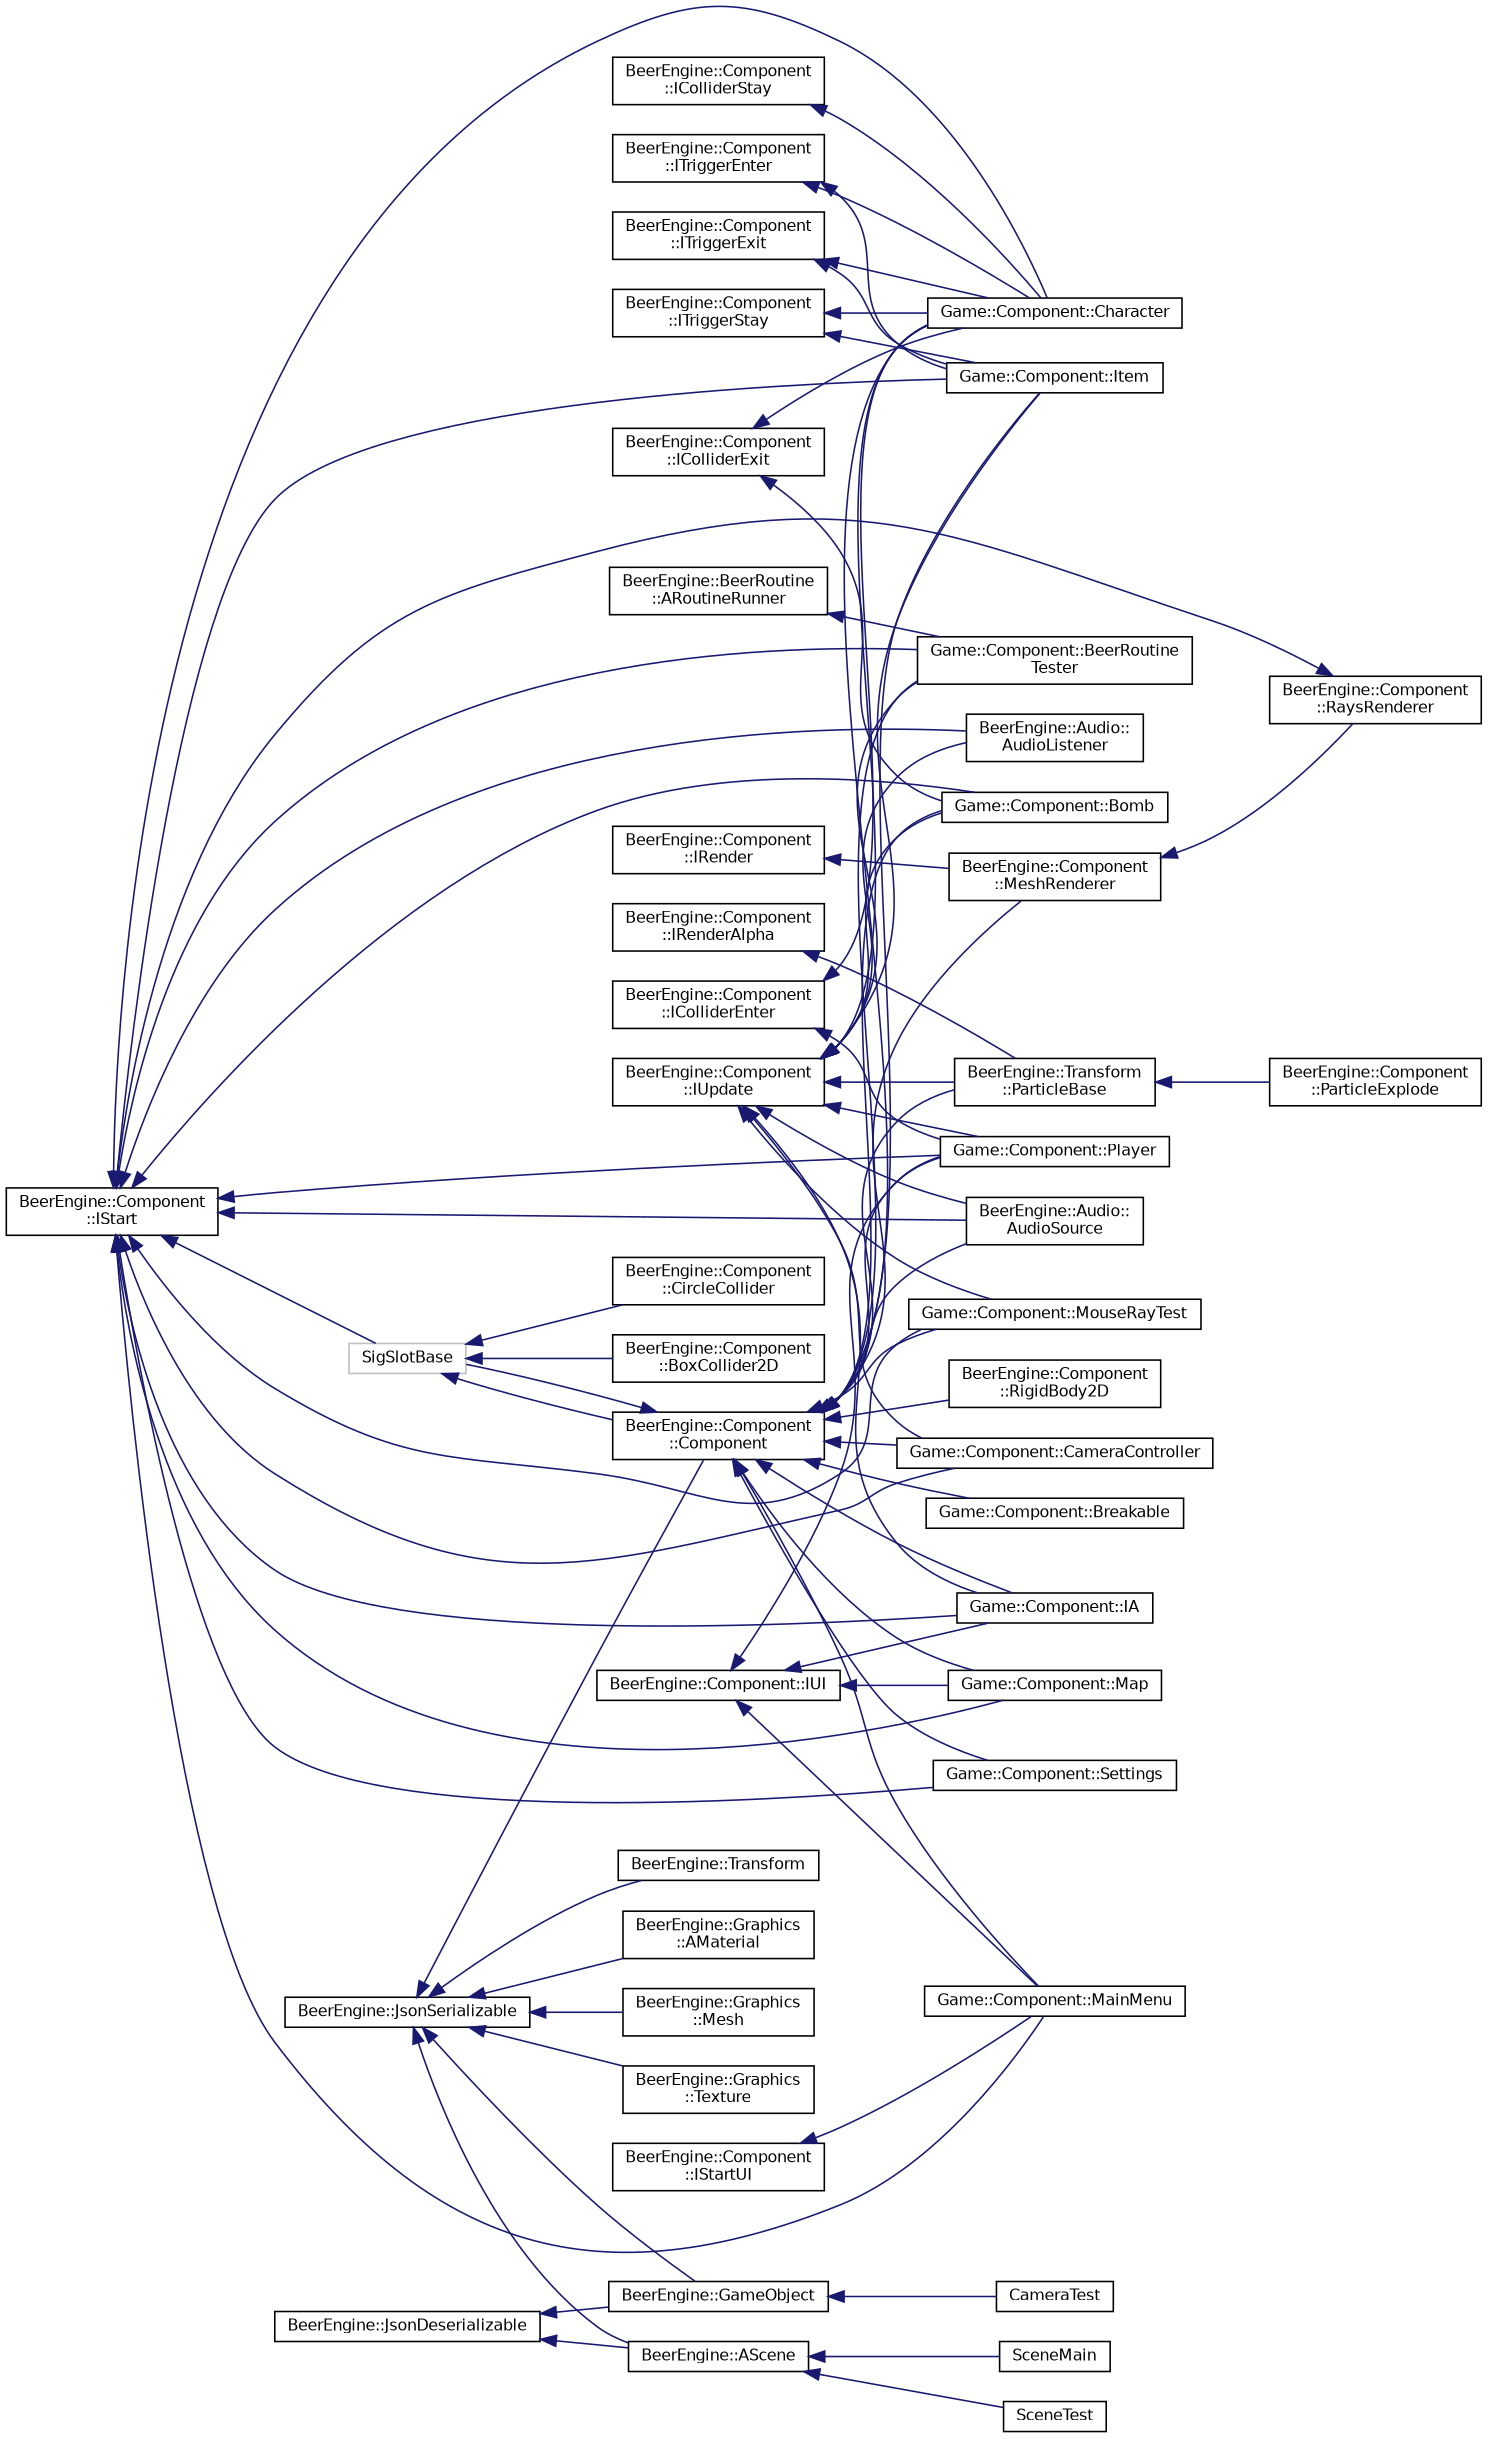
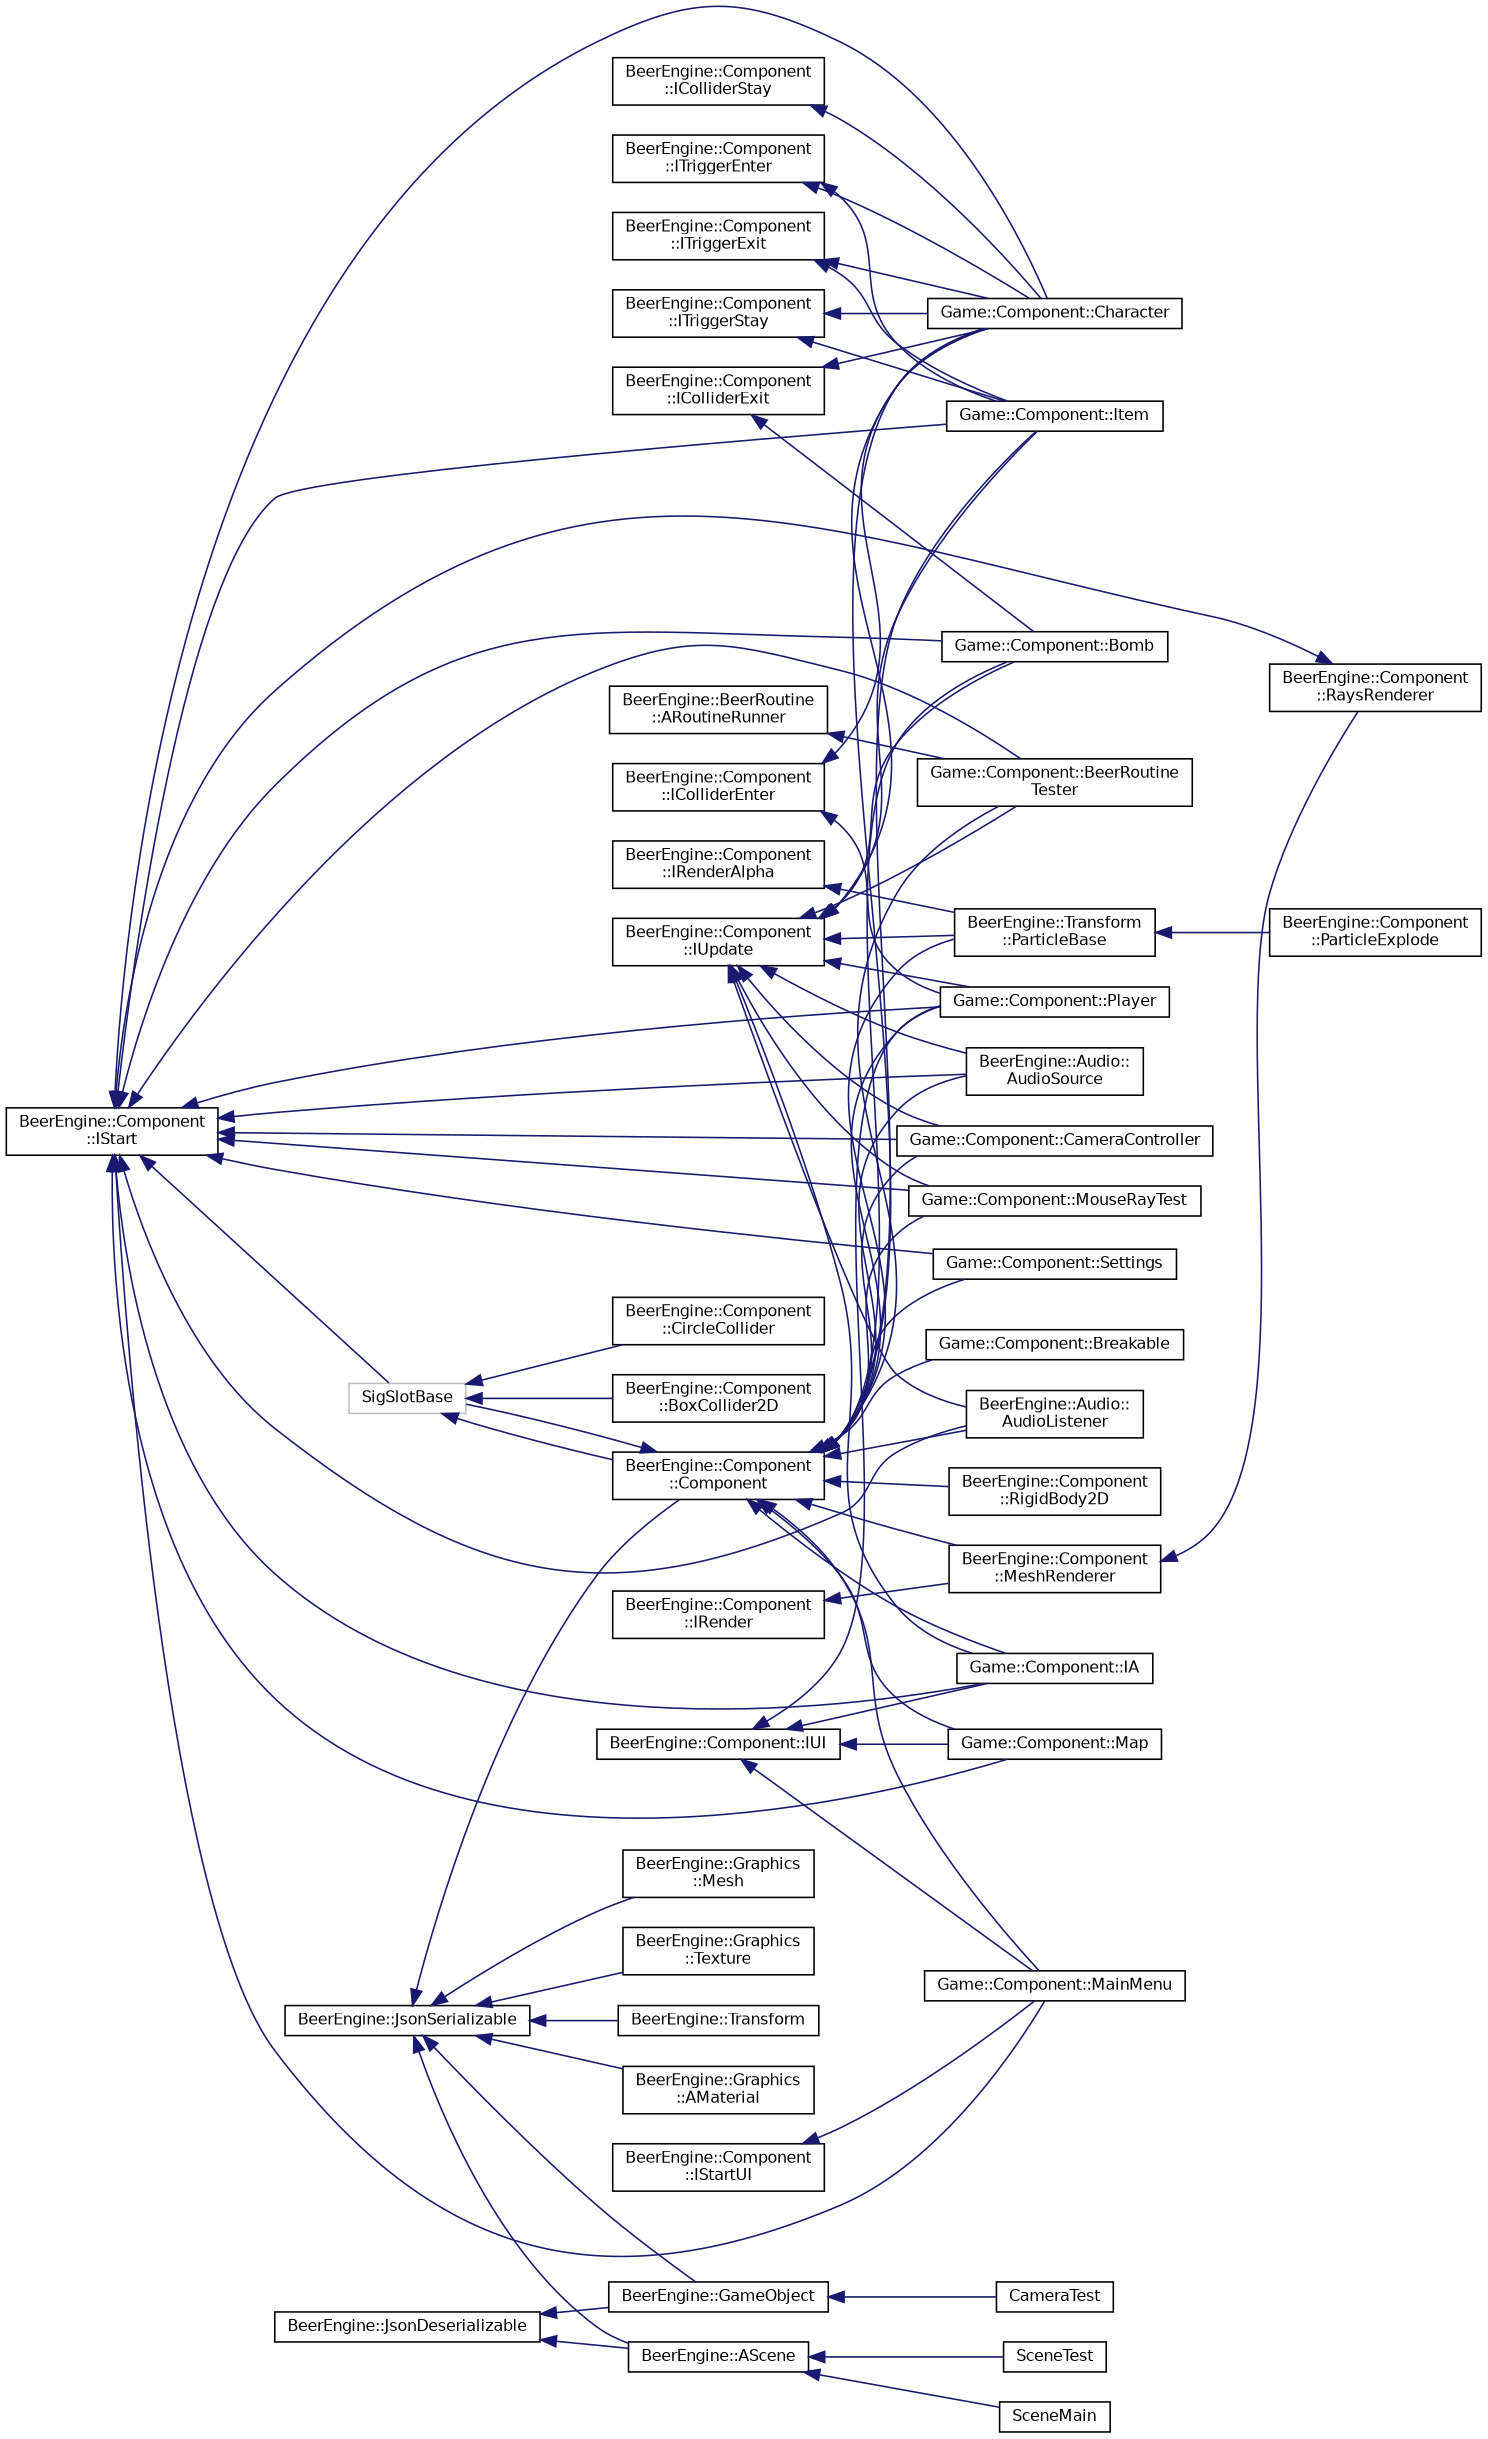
edge "BeerEngine::Audio:: AudioListener" -> "BeerEngine::Component ::Component": added
